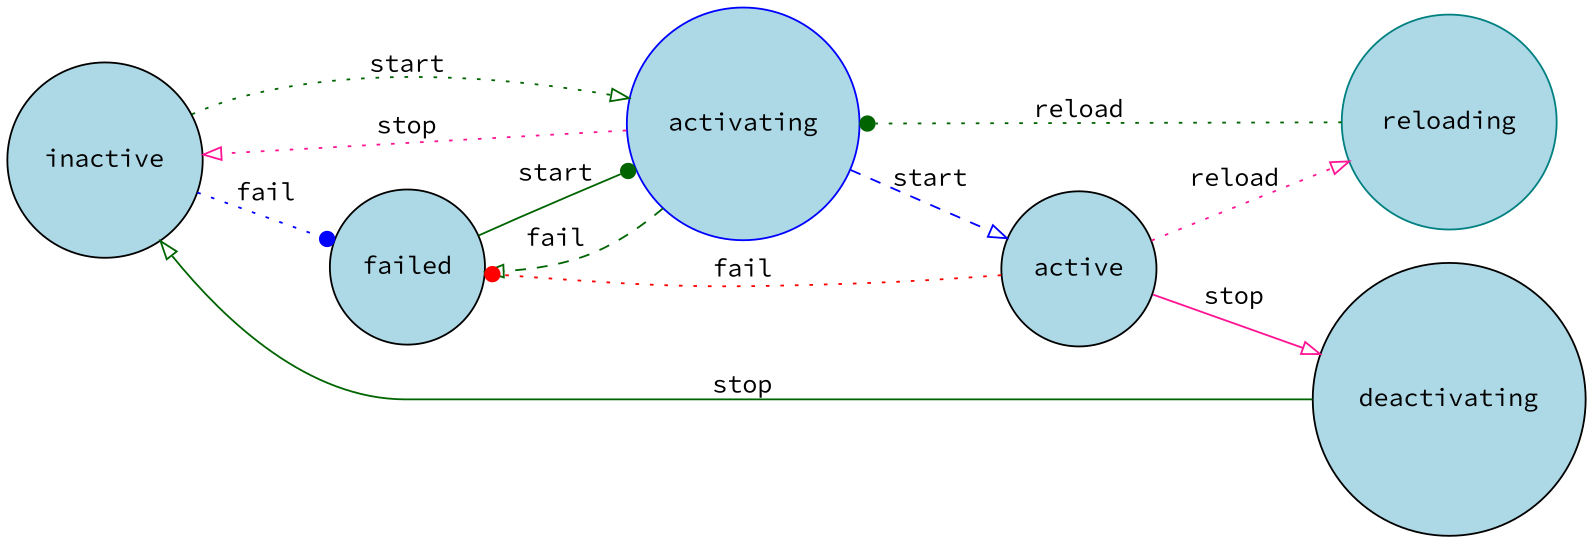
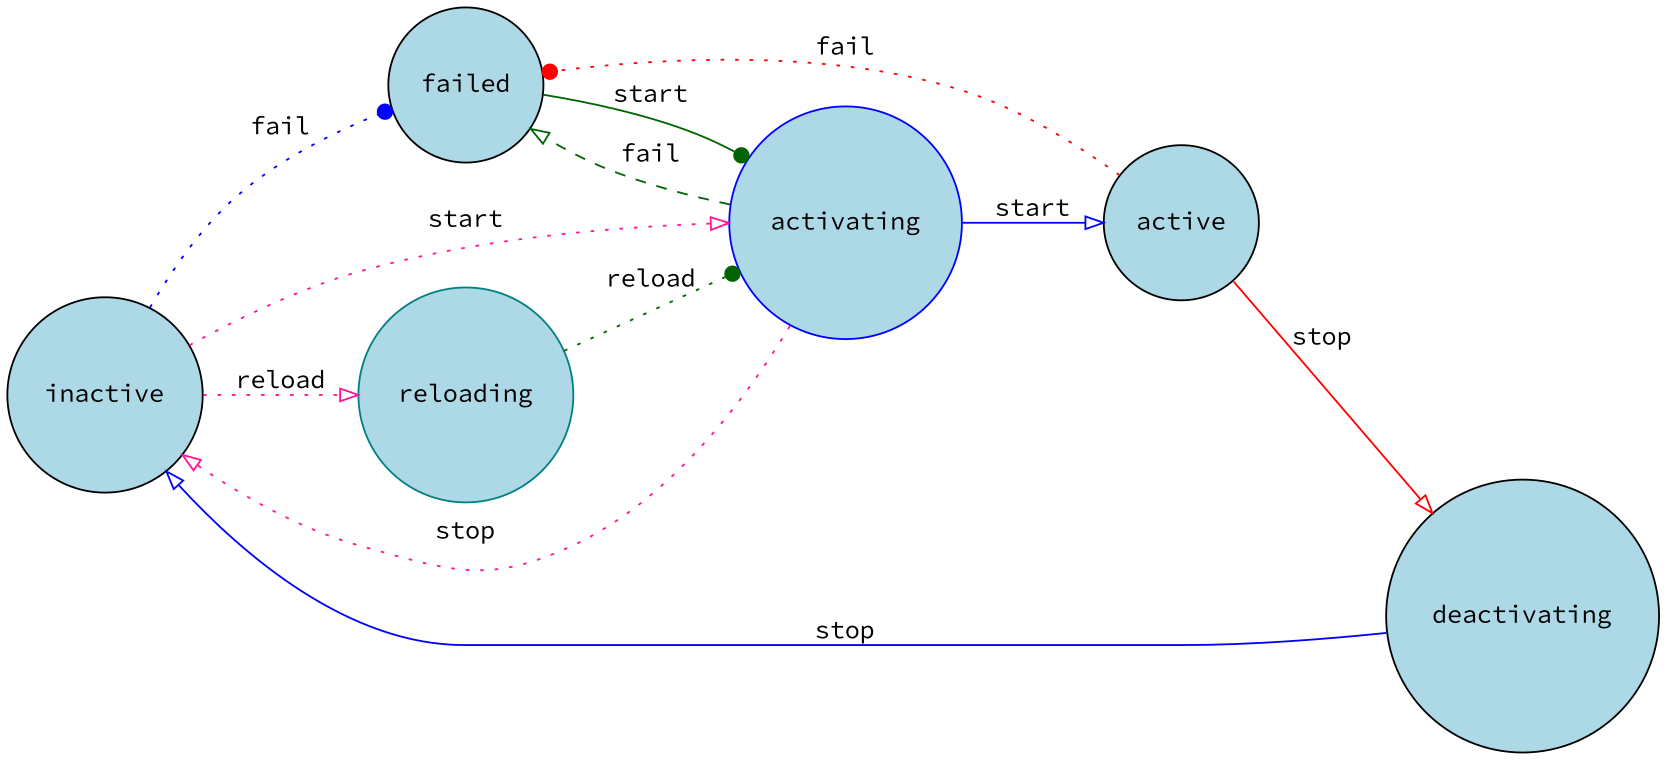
edge "inactive" -> "activating": color darkgreen -> deeppink
edge "activating" -> "active": style dashed -> solid
edge "active" -> "reloading": now "inactive" -> "reloading"
edge "active" -> "deactivating": color deeppink -> red
edge "deactivating" -> "inactive": color darkgreen -> blue
